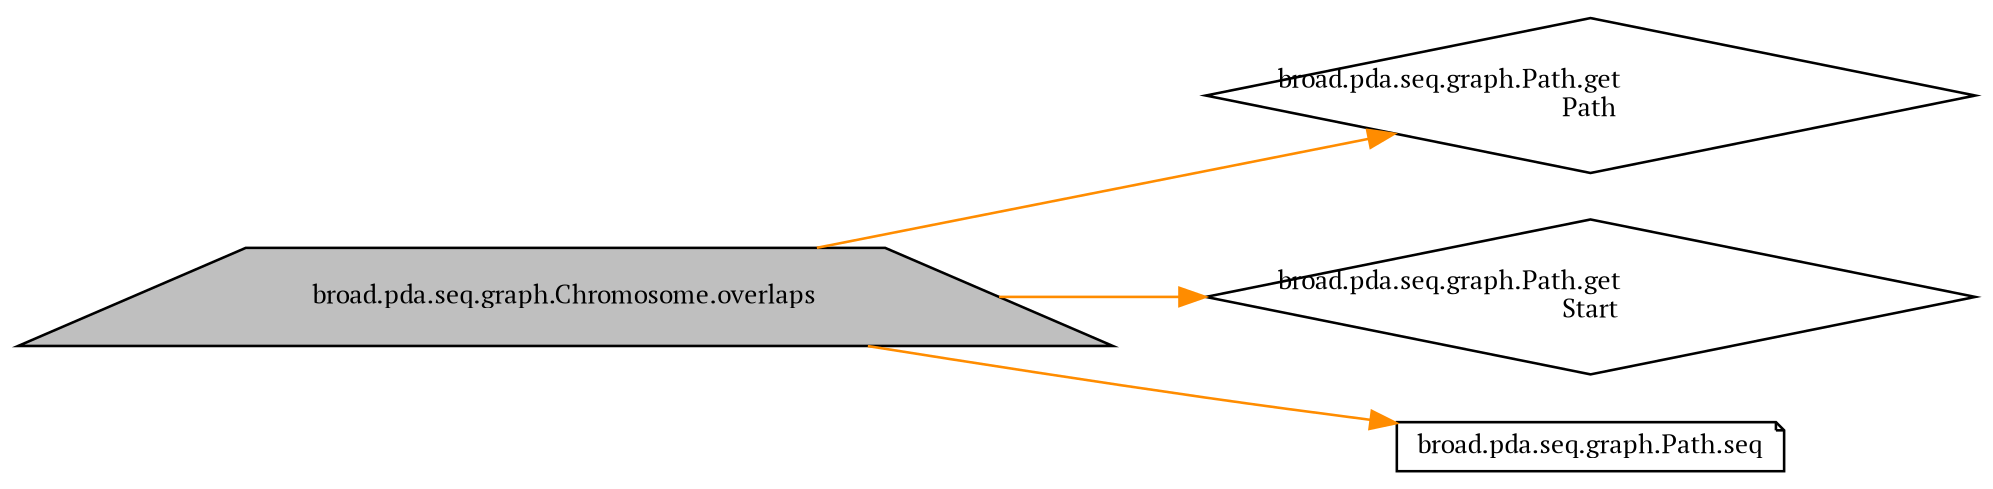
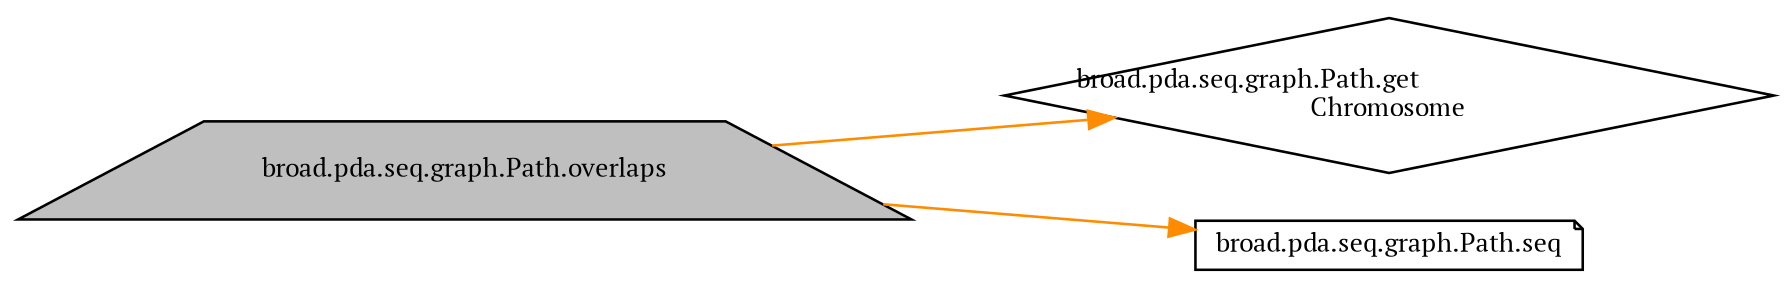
node "broad.pda.seq.graph.Path.get Path": label "broad.pda.seq.graph.Path.get Path" -> "broad.pda.seq.graph.Path.get Chromosome"
node "broad.pda.seq.graph.Chromosome.overlaps": label "broad.pda.seq.graph.Chromosome.overlaps" -> "broad.pda.seq.graph.Path.overlaps"
node "broad.pda.seq.graph.Path.get Start": removed
